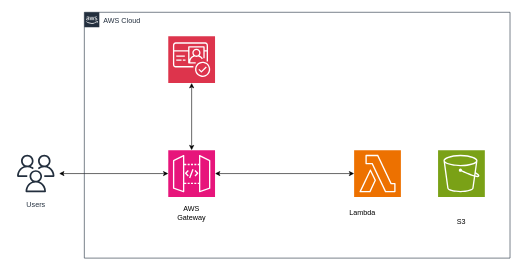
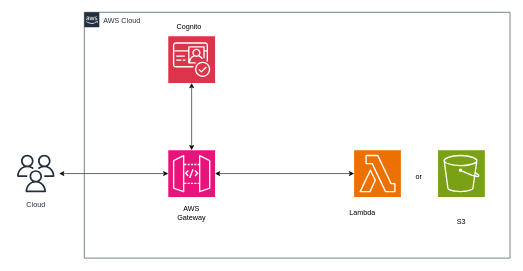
node "Cognito": added
node "or": added
node "Users": label "Users" -> "Cloud"
